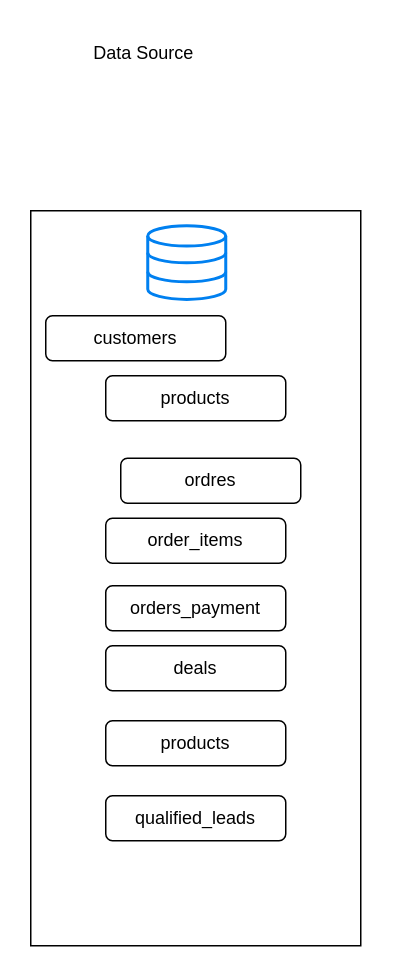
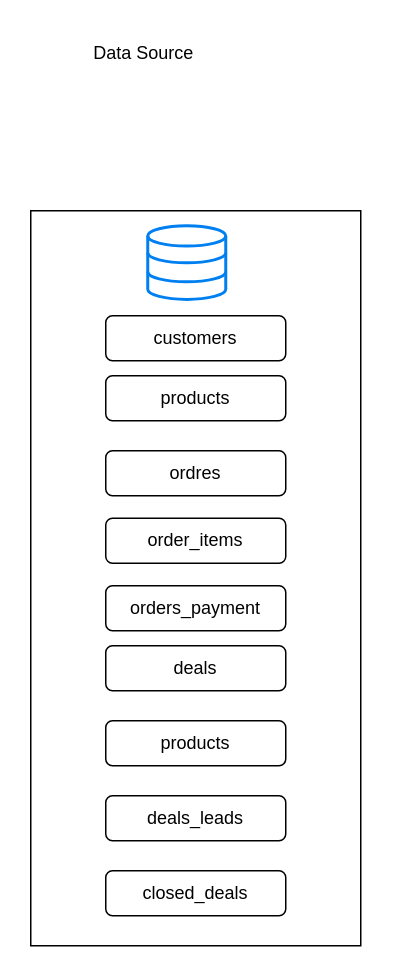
node "customers": moved (136, 338) -> (196, 338)
node "ordres": moved (211, 481) -> (196, 473)
node "qualified_leads": label "qualified_leads" -> "deals_leads"
node "closed_deals": added
